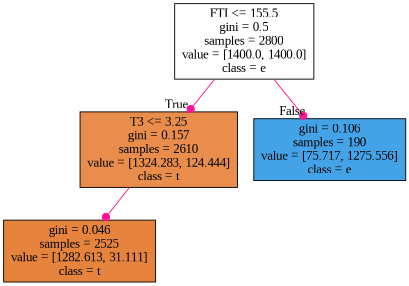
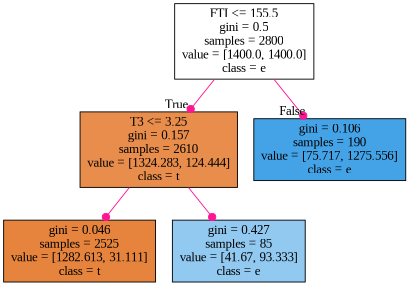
node "gini = 0.427 samples = 85 value = [41.67, 93.333] class = e": added
